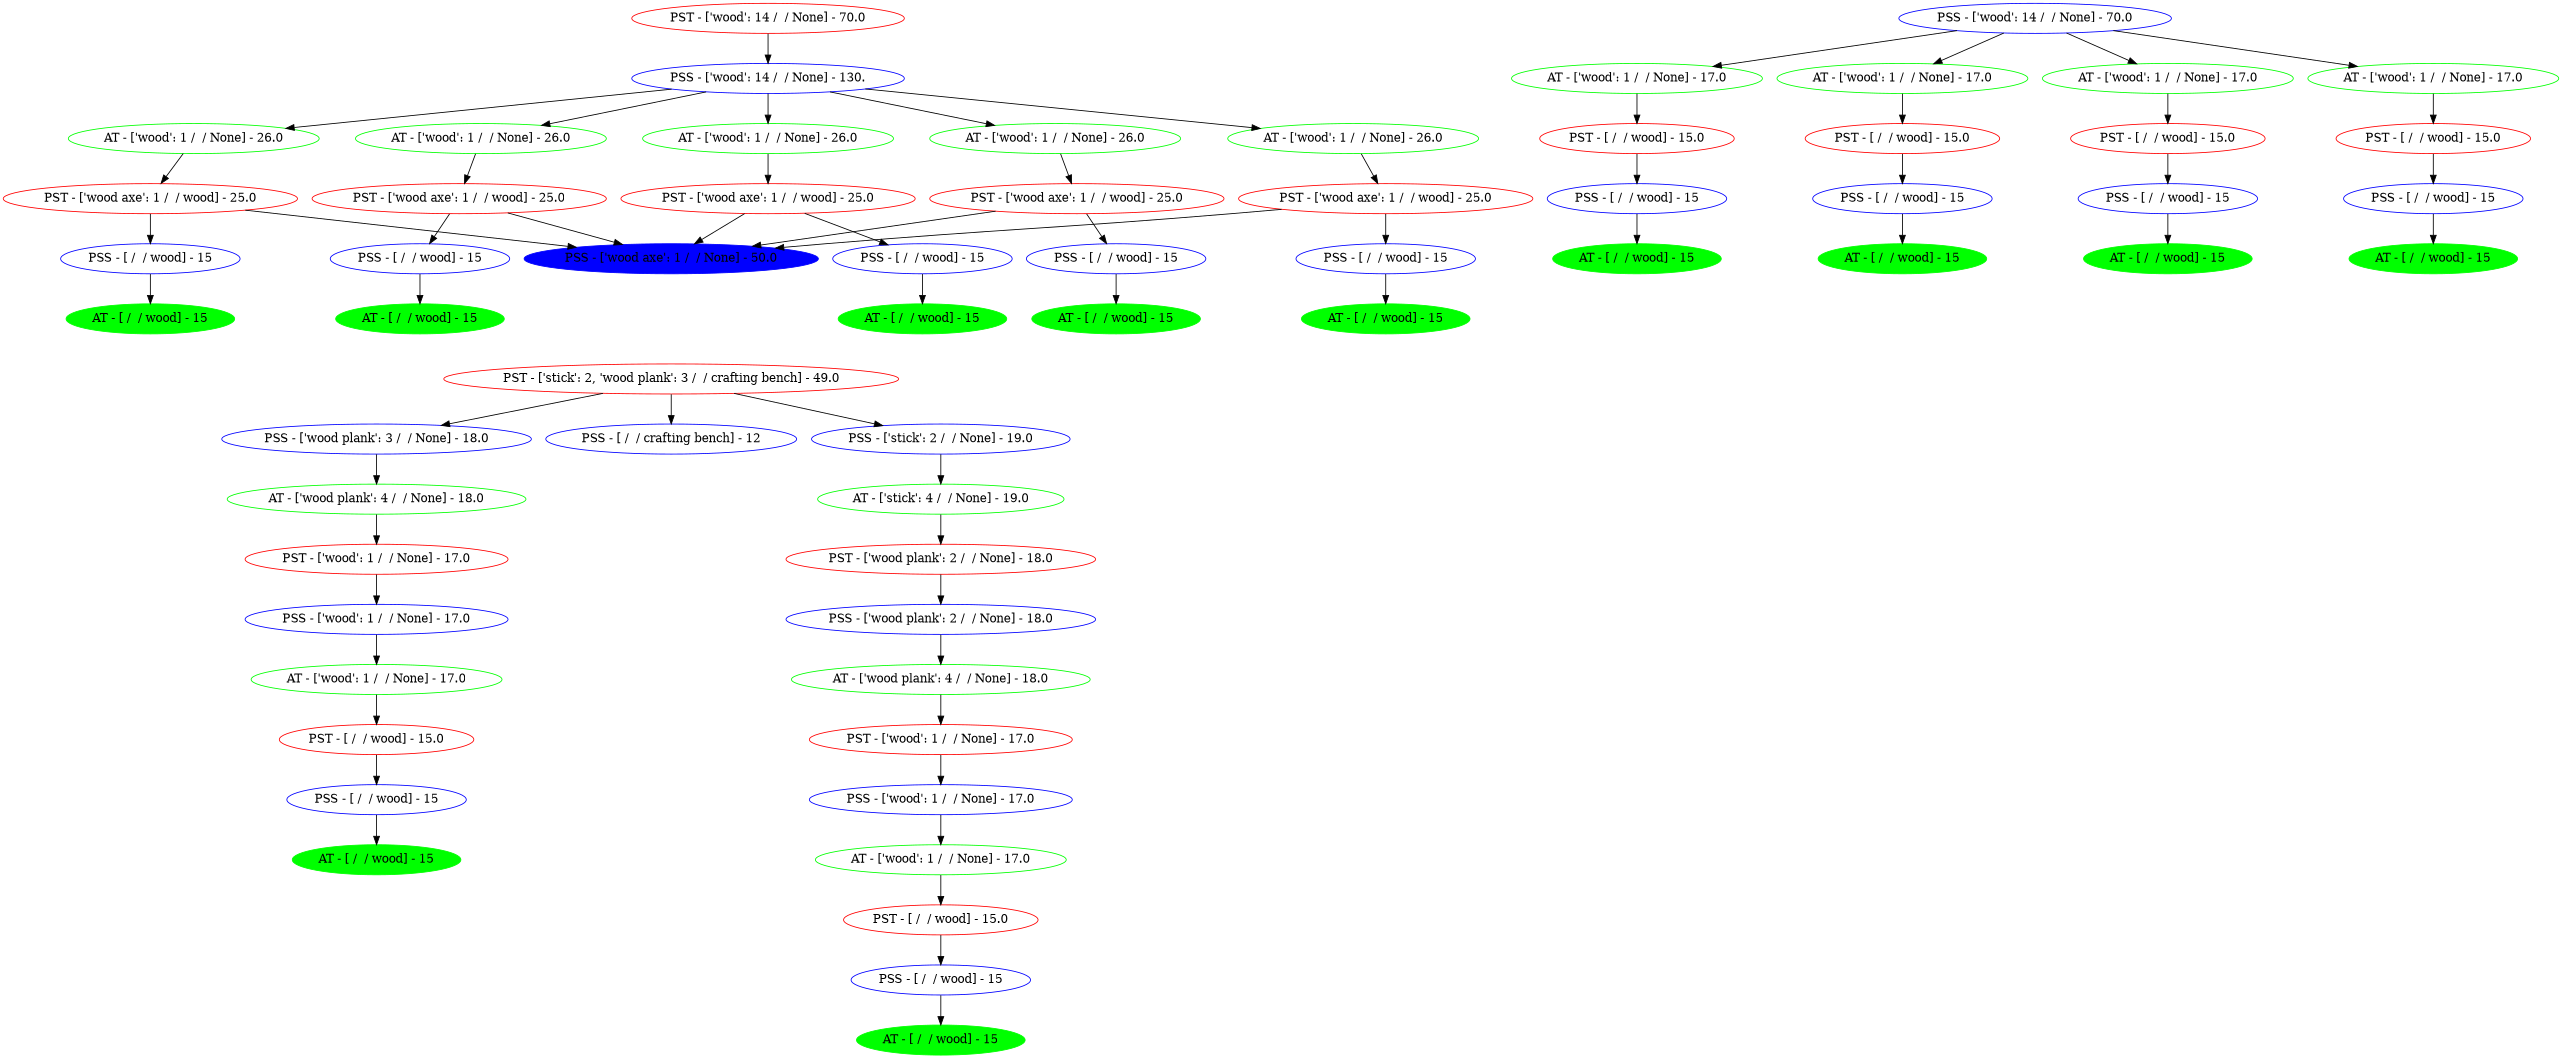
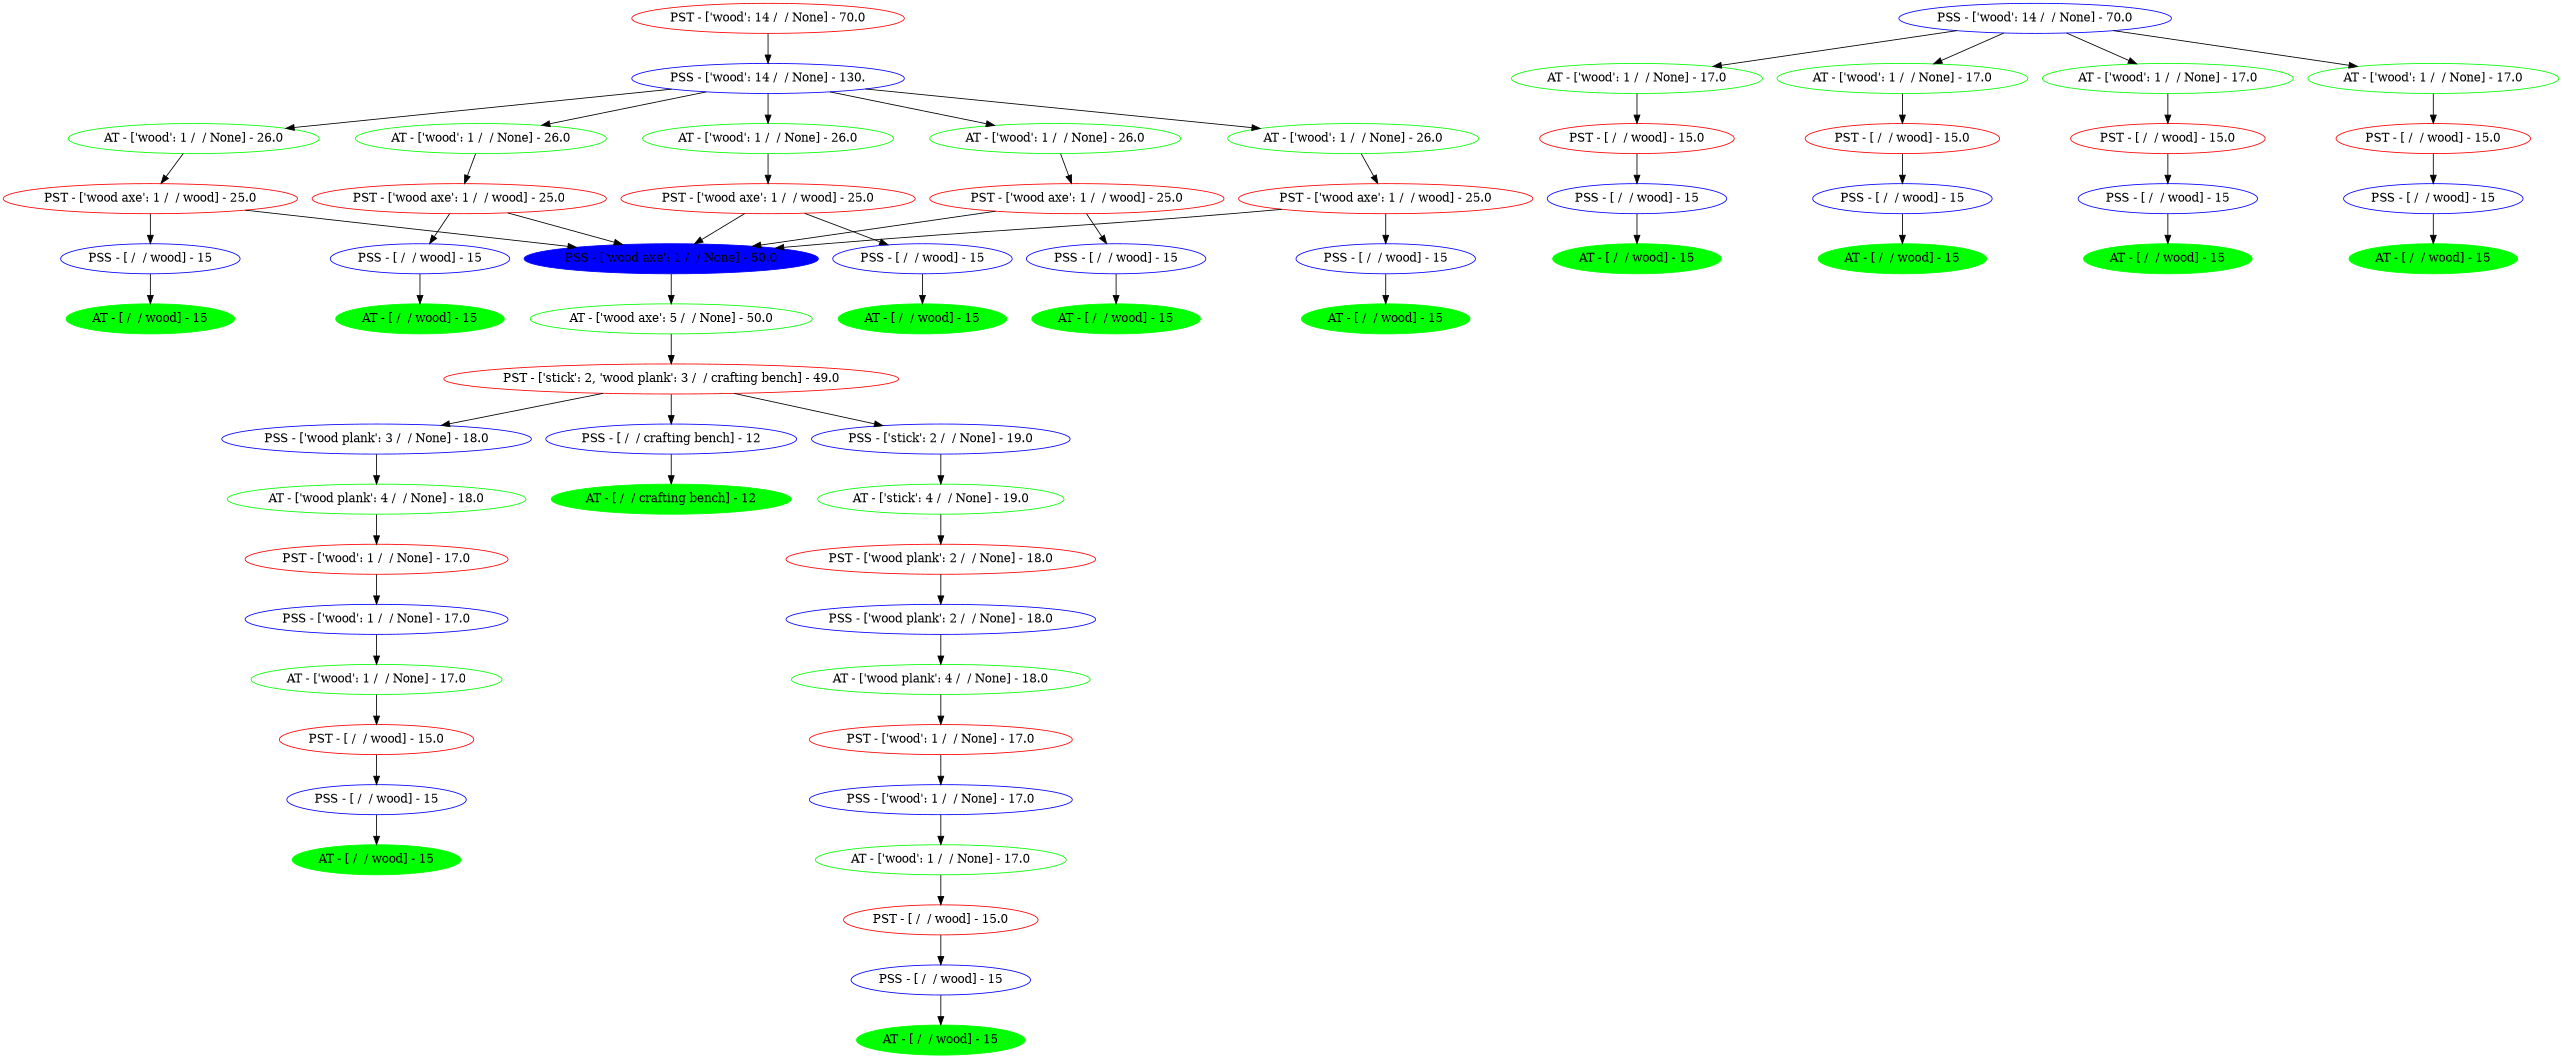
node "AT - ['wood axe': 5 /  / None] - 50.0": added
node "AT - [ /  / crafting bench] - 12": added
